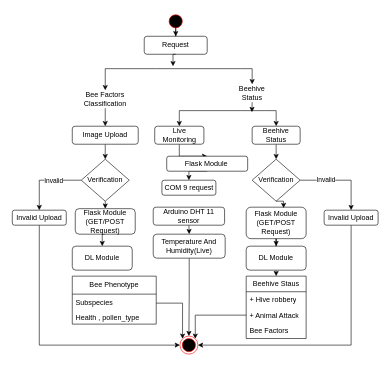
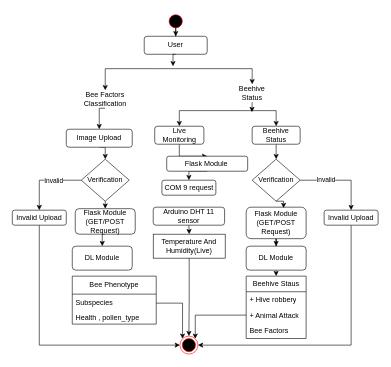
node "Request": label "Request" -> "User"
node "Image Upload": moved (105, 135) -> (99, 138)
node "Temperature And Humidity(Live)": shape rounded rectangle -> rectangle
